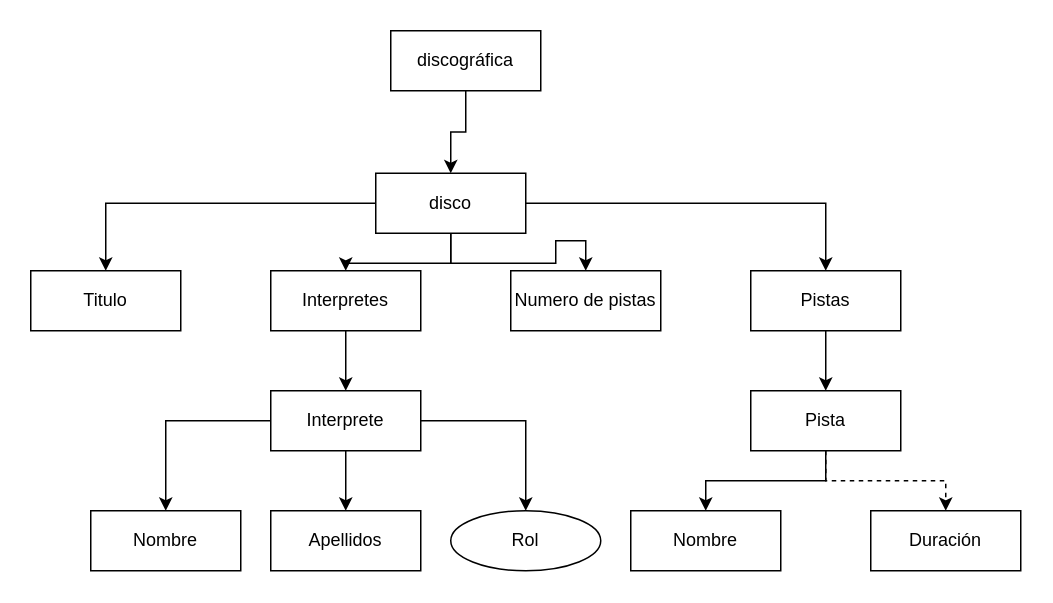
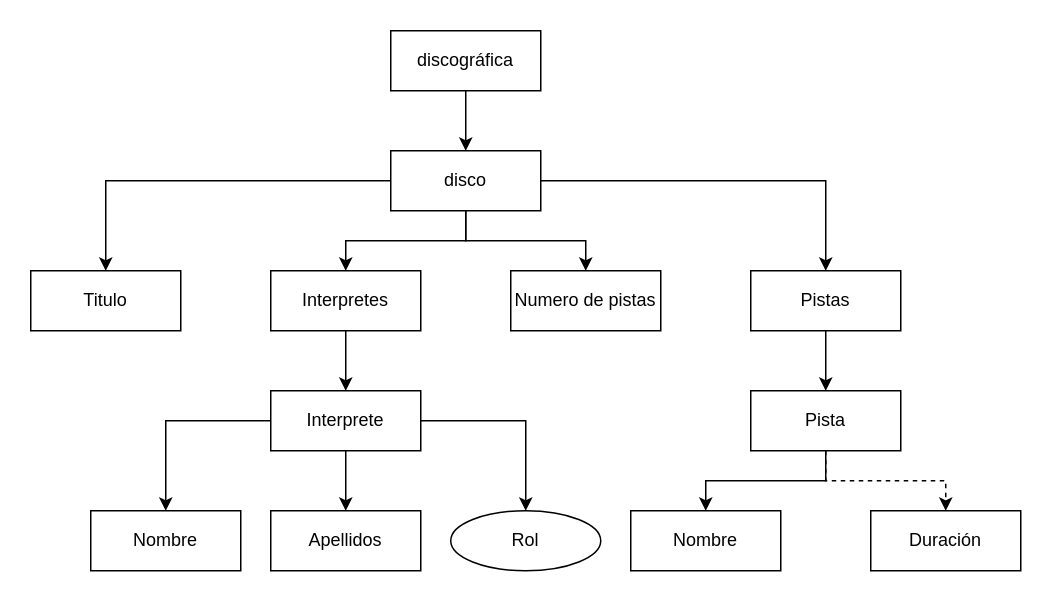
node "disco": moved (451, 203) -> (466, 181)
